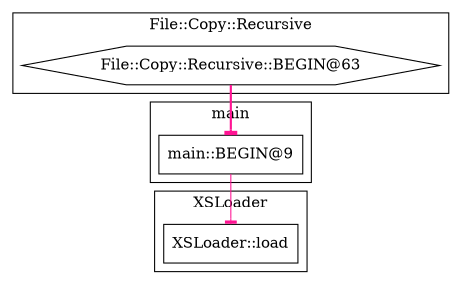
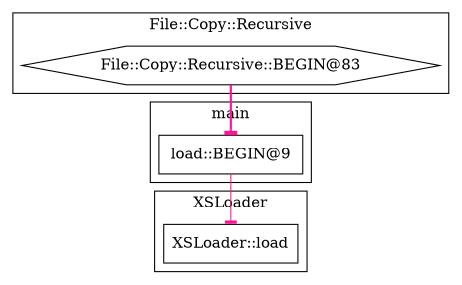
node "File::Copy::Recursive::BEGIN@63": label "File::Copy::Recursive::BEGIN@63" -> "File::Copy::Recursive::BEGIN@83"
node "main::BEGIN@9": label "main::BEGIN@9" -> "load::BEGIN@9"
